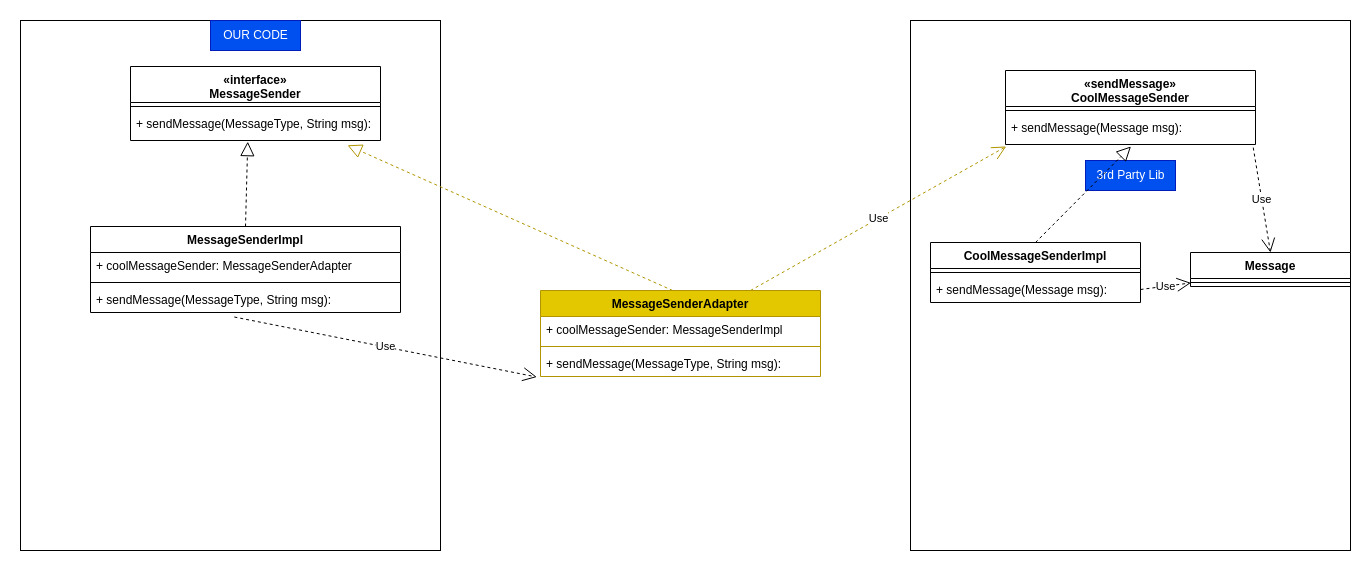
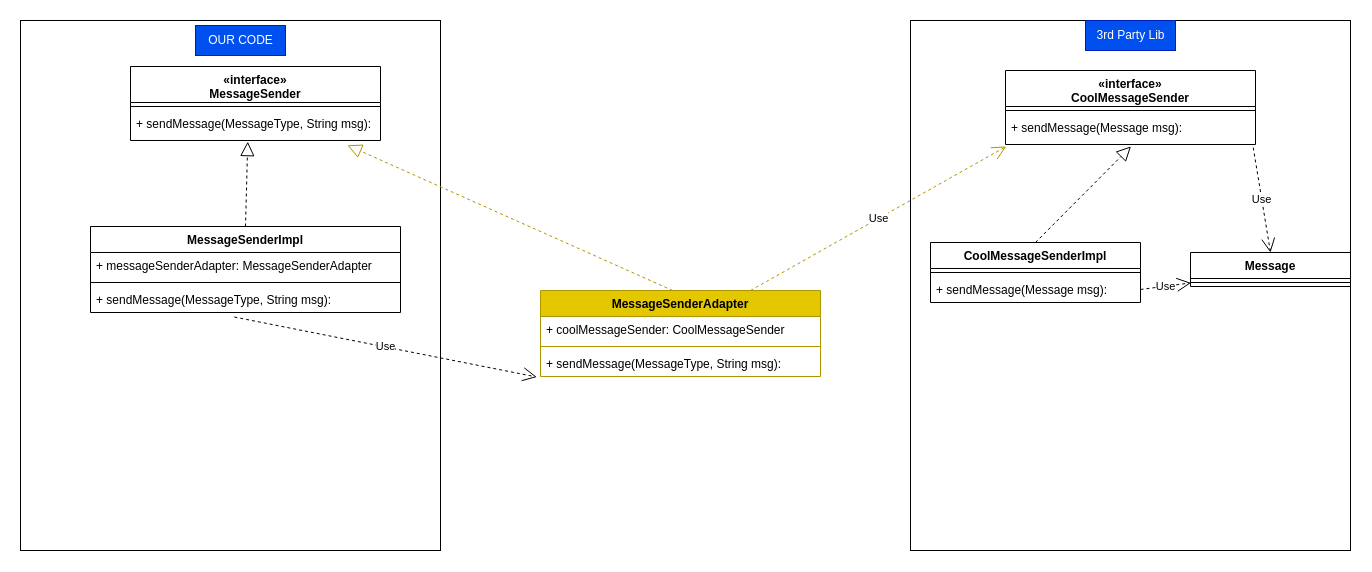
node "OUR CODE": moved (256, 36) -> (241, 41)
node "«sendMessage» CoolMessageSender": label "«sendMessage» CoolMessageSender" -> "«interface» CoolMessageSender"
node "3rd Party Lib": moved (1131, 176) -> (1131, 36)
node "+ coolMessageSender: MessageSenderAdapter": label "+ coolMessageSender: MessageSenderAdapter" -> "+ messageSenderAdapter: MessageSenderAdapter"
node "+ coolMessageSender: MessageSenderImpl": label "+ coolMessageSender: MessageSenderImpl" -> "+ coolMessageSender: CoolMessageSender"
